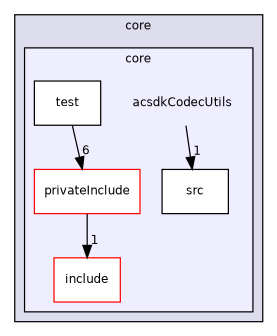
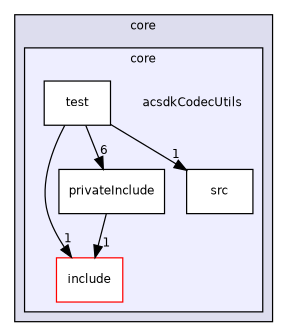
edge "acsdkCodecUtils" -> "src": now "test" -> "src"
edge "test" -> "include": added
node "privateInclude": color red -> black
